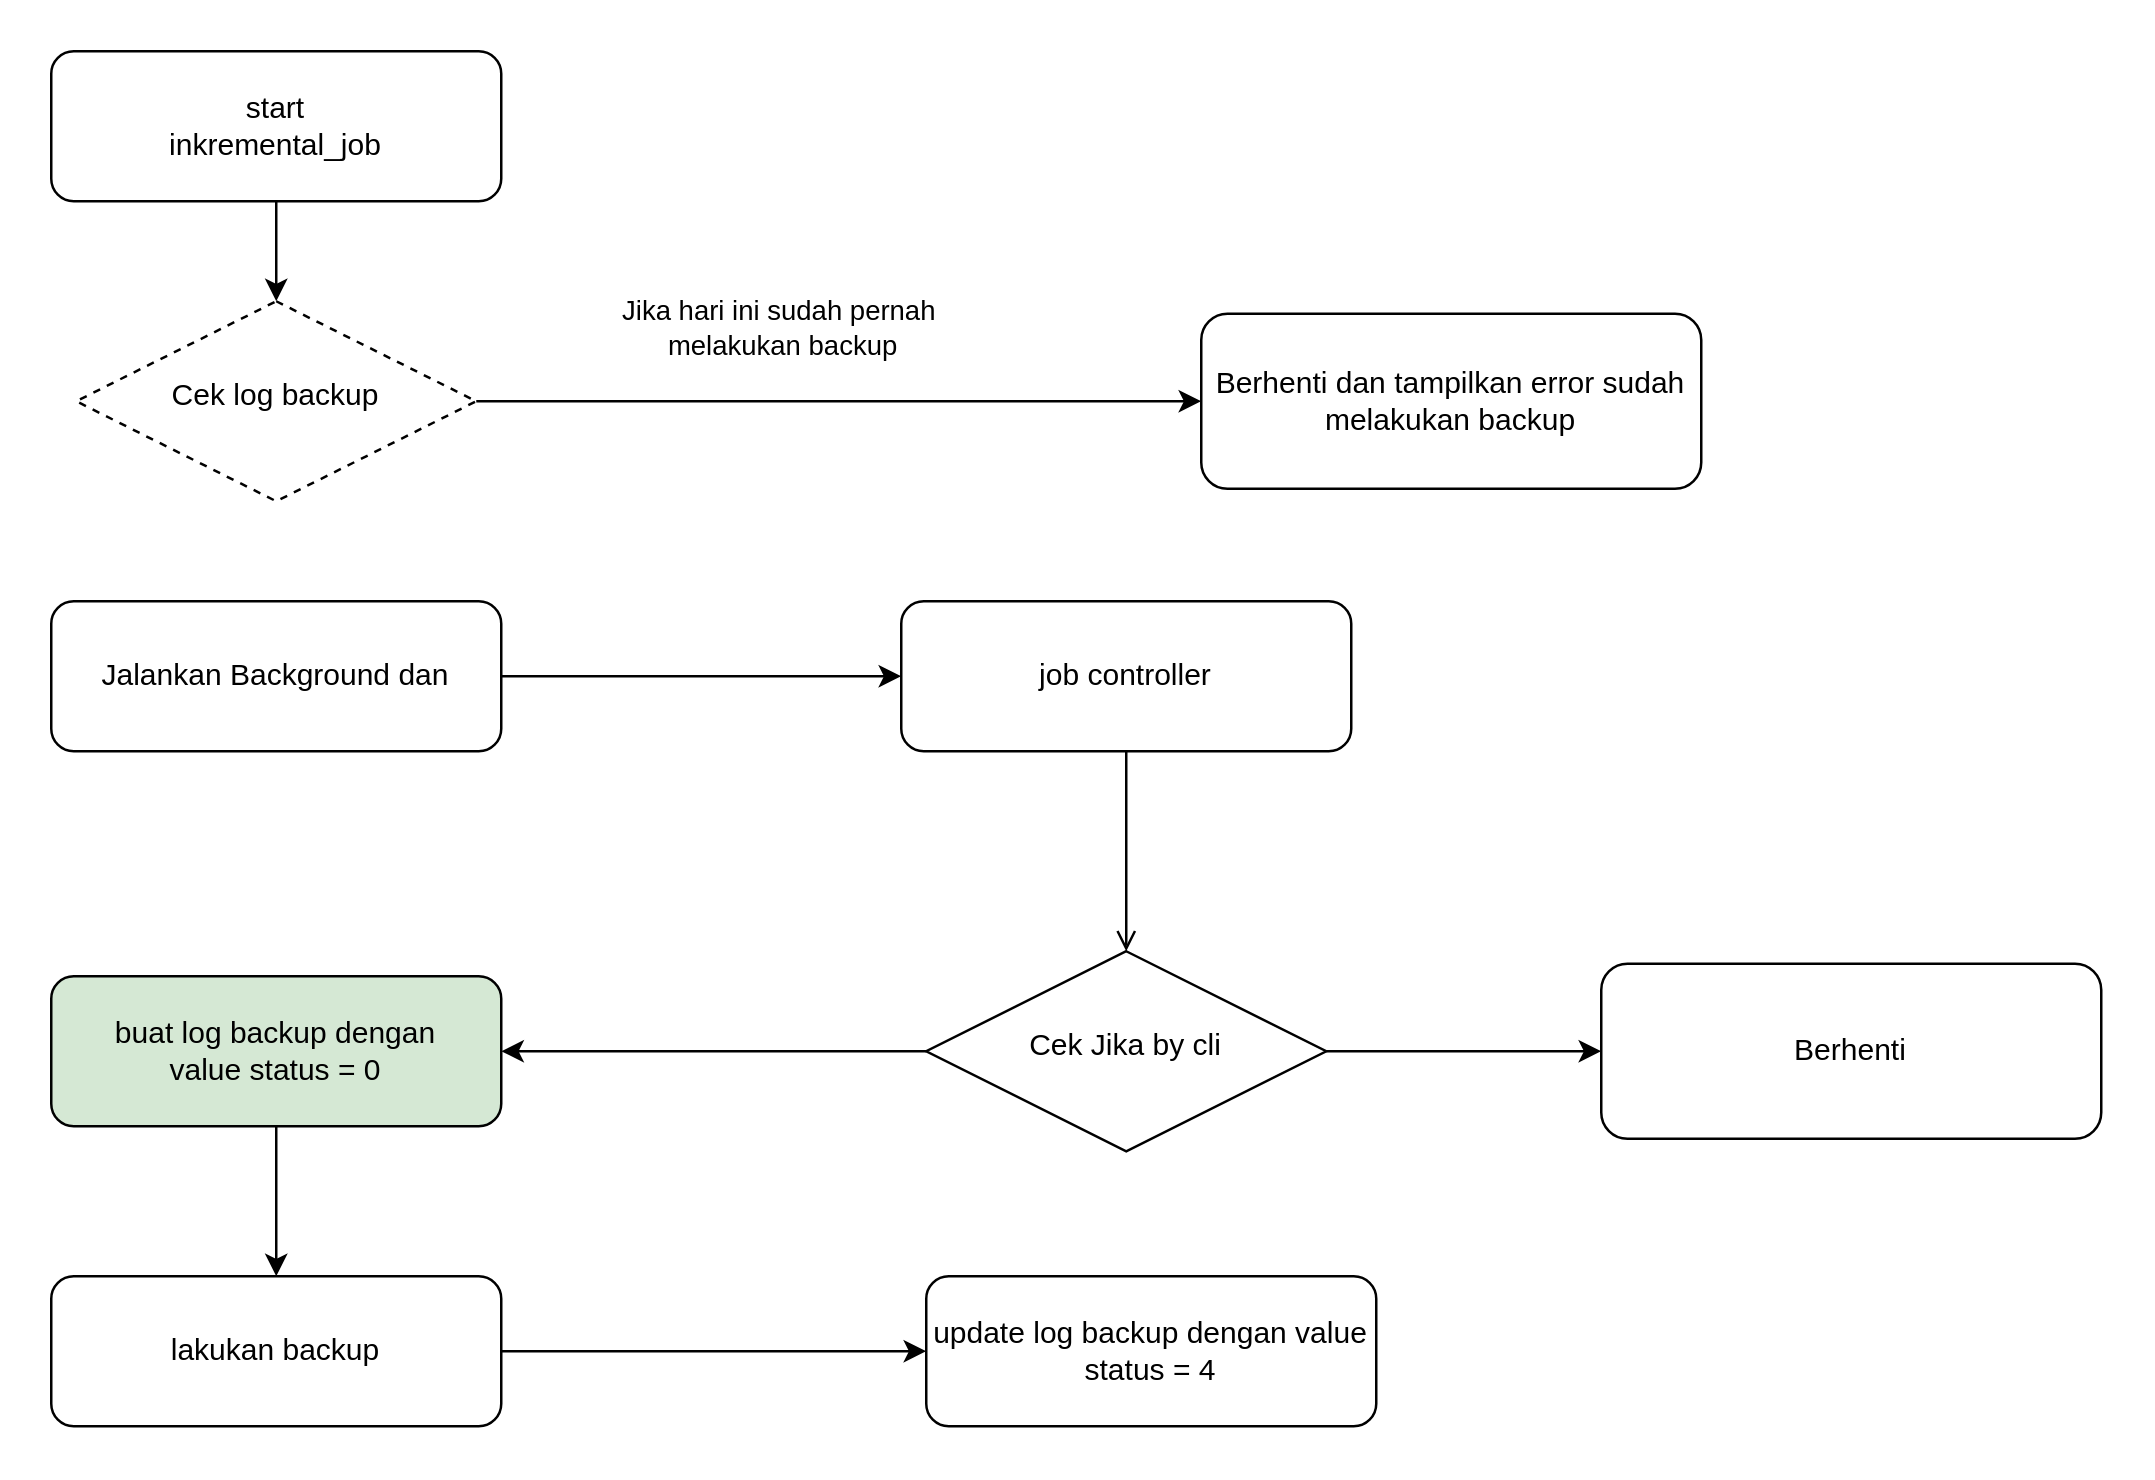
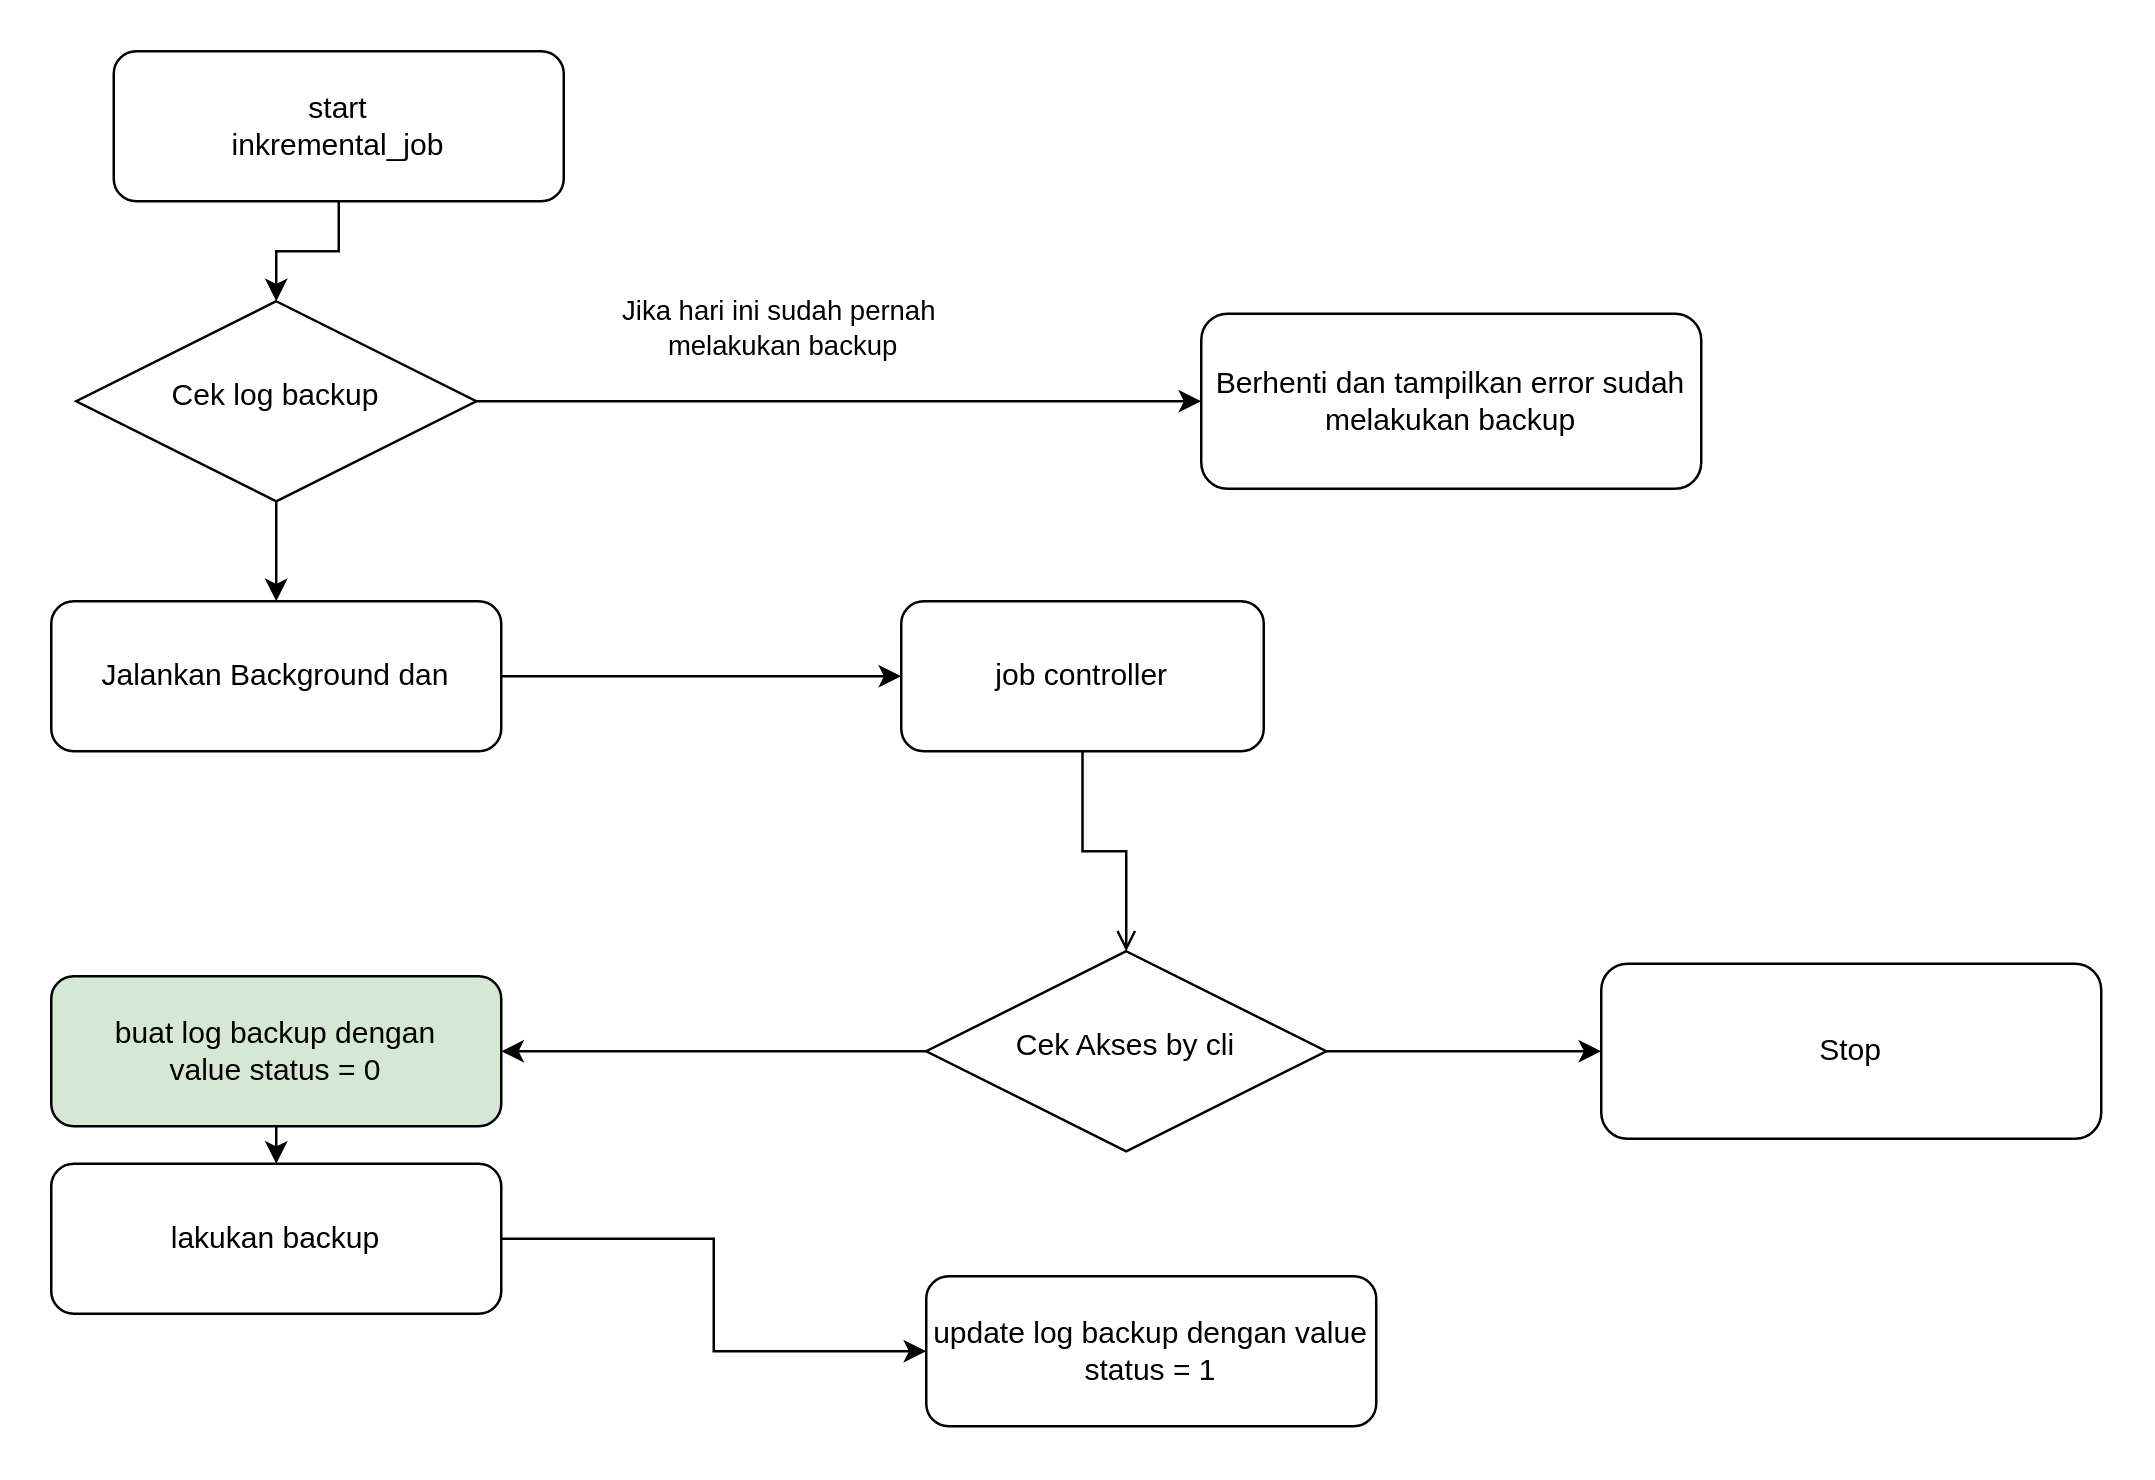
node "start inkremental_job": moved (276, 126) -> (339, 126)
node "Cek log backup": style dashed -> solid
edge "Cek log backup" -> "Jalankan Background dan": added
node "job controller": size 450x150 -> 363x150
node "Cek Jika by cli": label "Cek Jika by cli" -> "Cek Akses by cli"
node "Berhenti": label "Berhenti" -> "Stop"
node "lakukan backup": moved (276, 1351) -> (276, 1239)
node "update log backup dengan value status = 4": label "update log backup dengan value status = 4" -> "update log backup dengan value status = 1"
